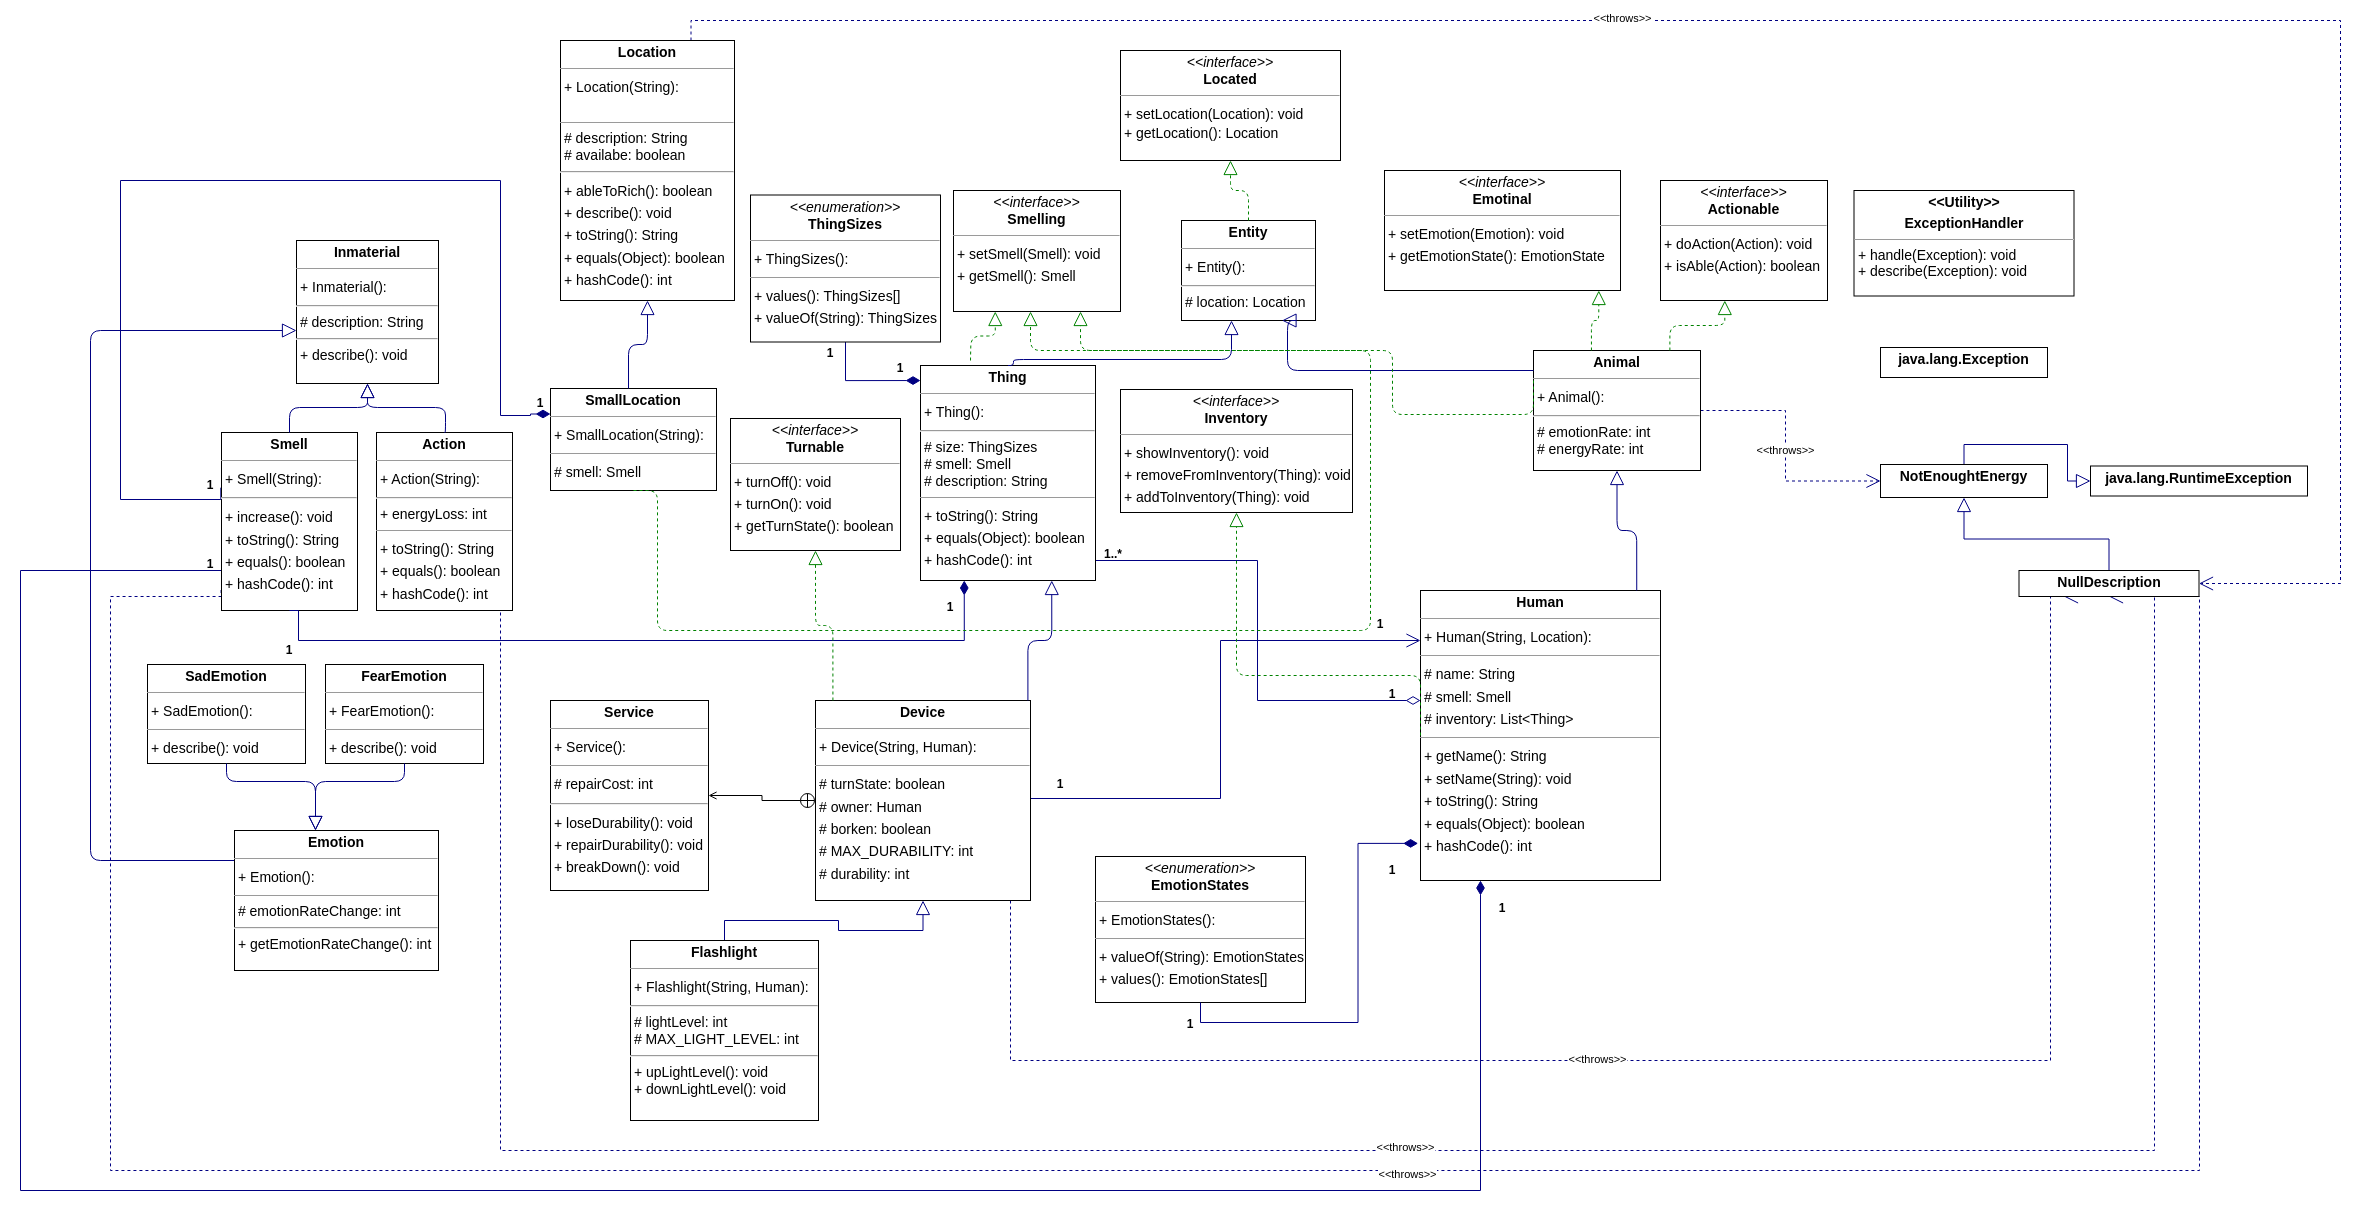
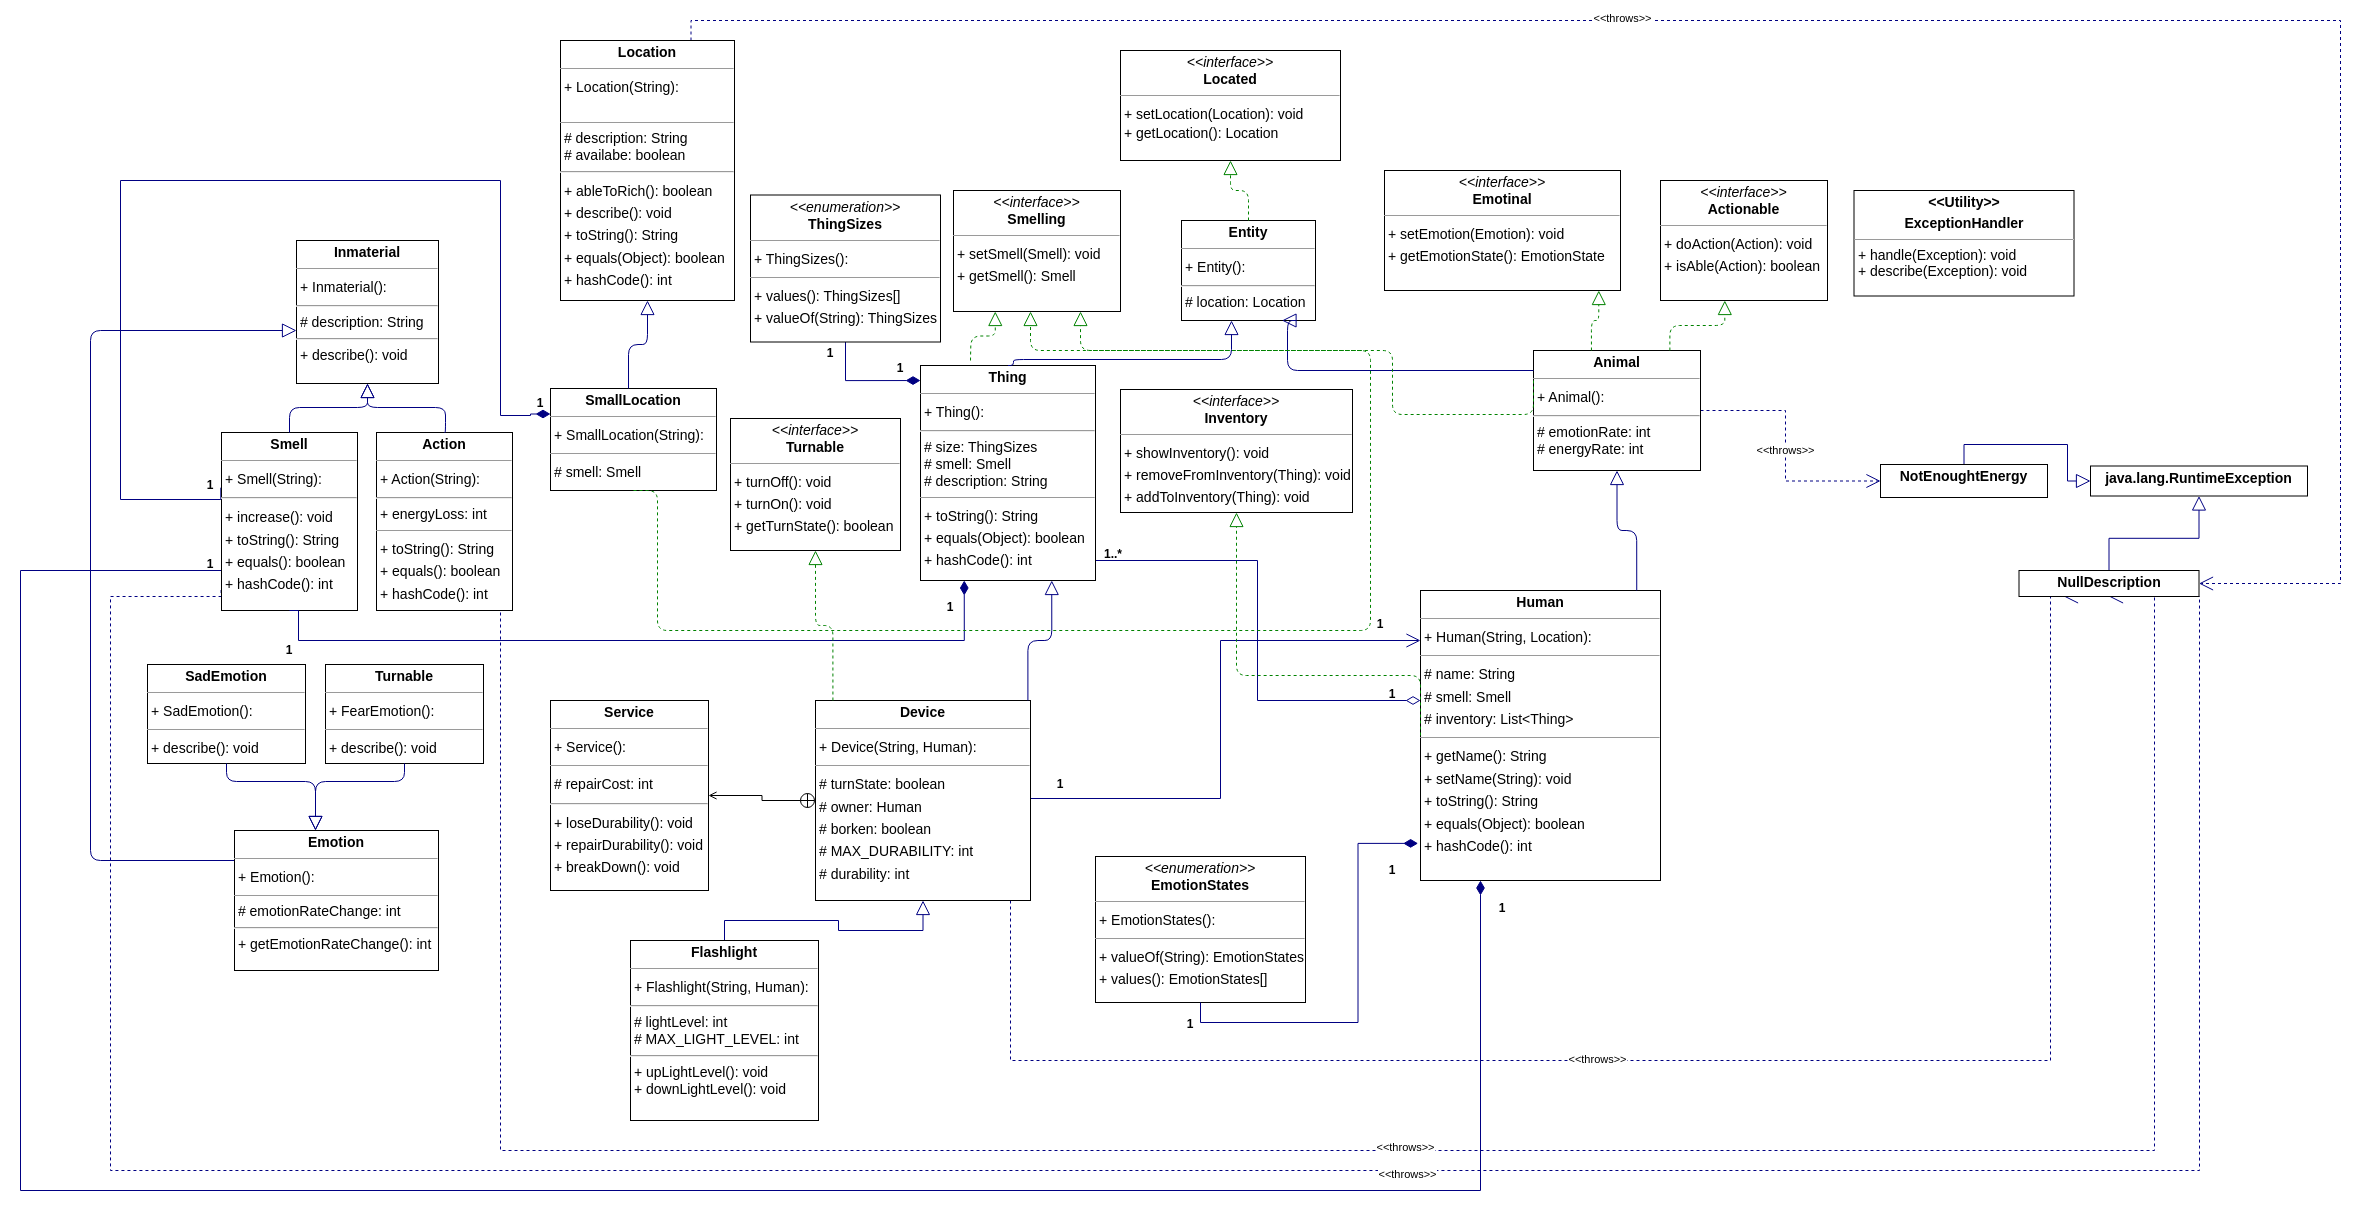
node "java.lang.Exception": removed
edge "NullDescription" -> "NotEnoughtEnergy": now "NullDescription" -> "java.lang.RuntimeException"
node "FearEmotion + FearEmotion(): + describe(): void": label "FearEmotion + FearEmotion(): + describe(): void" -> "Turnable + FearEmotion(): + describe(): void"
